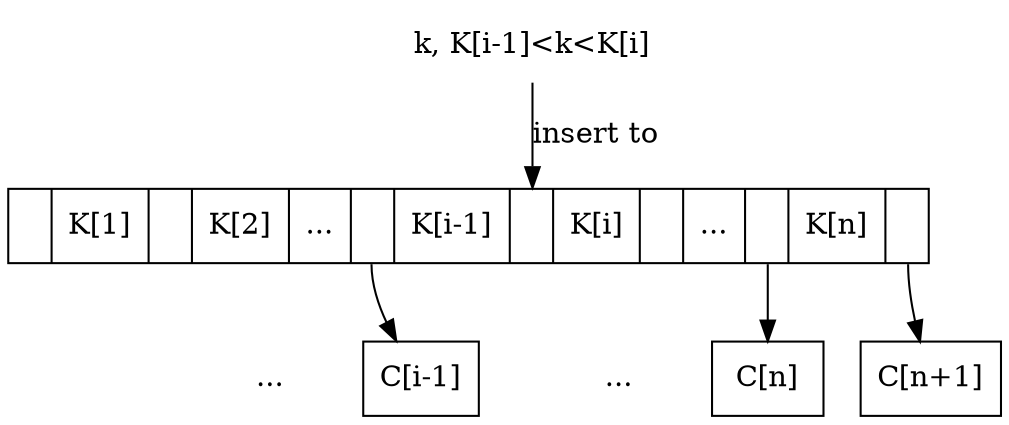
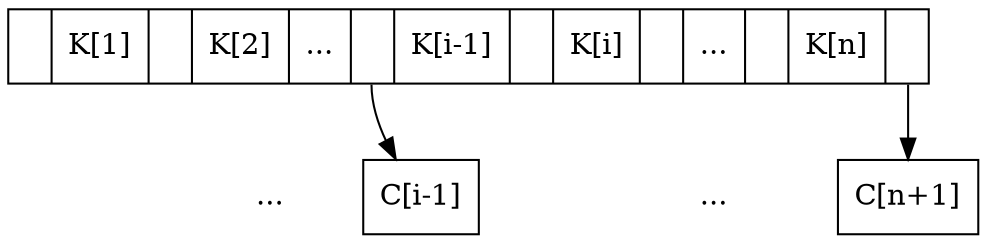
node "k, K[i-1]<k<K[i]": removed
node "C[n]": removed
